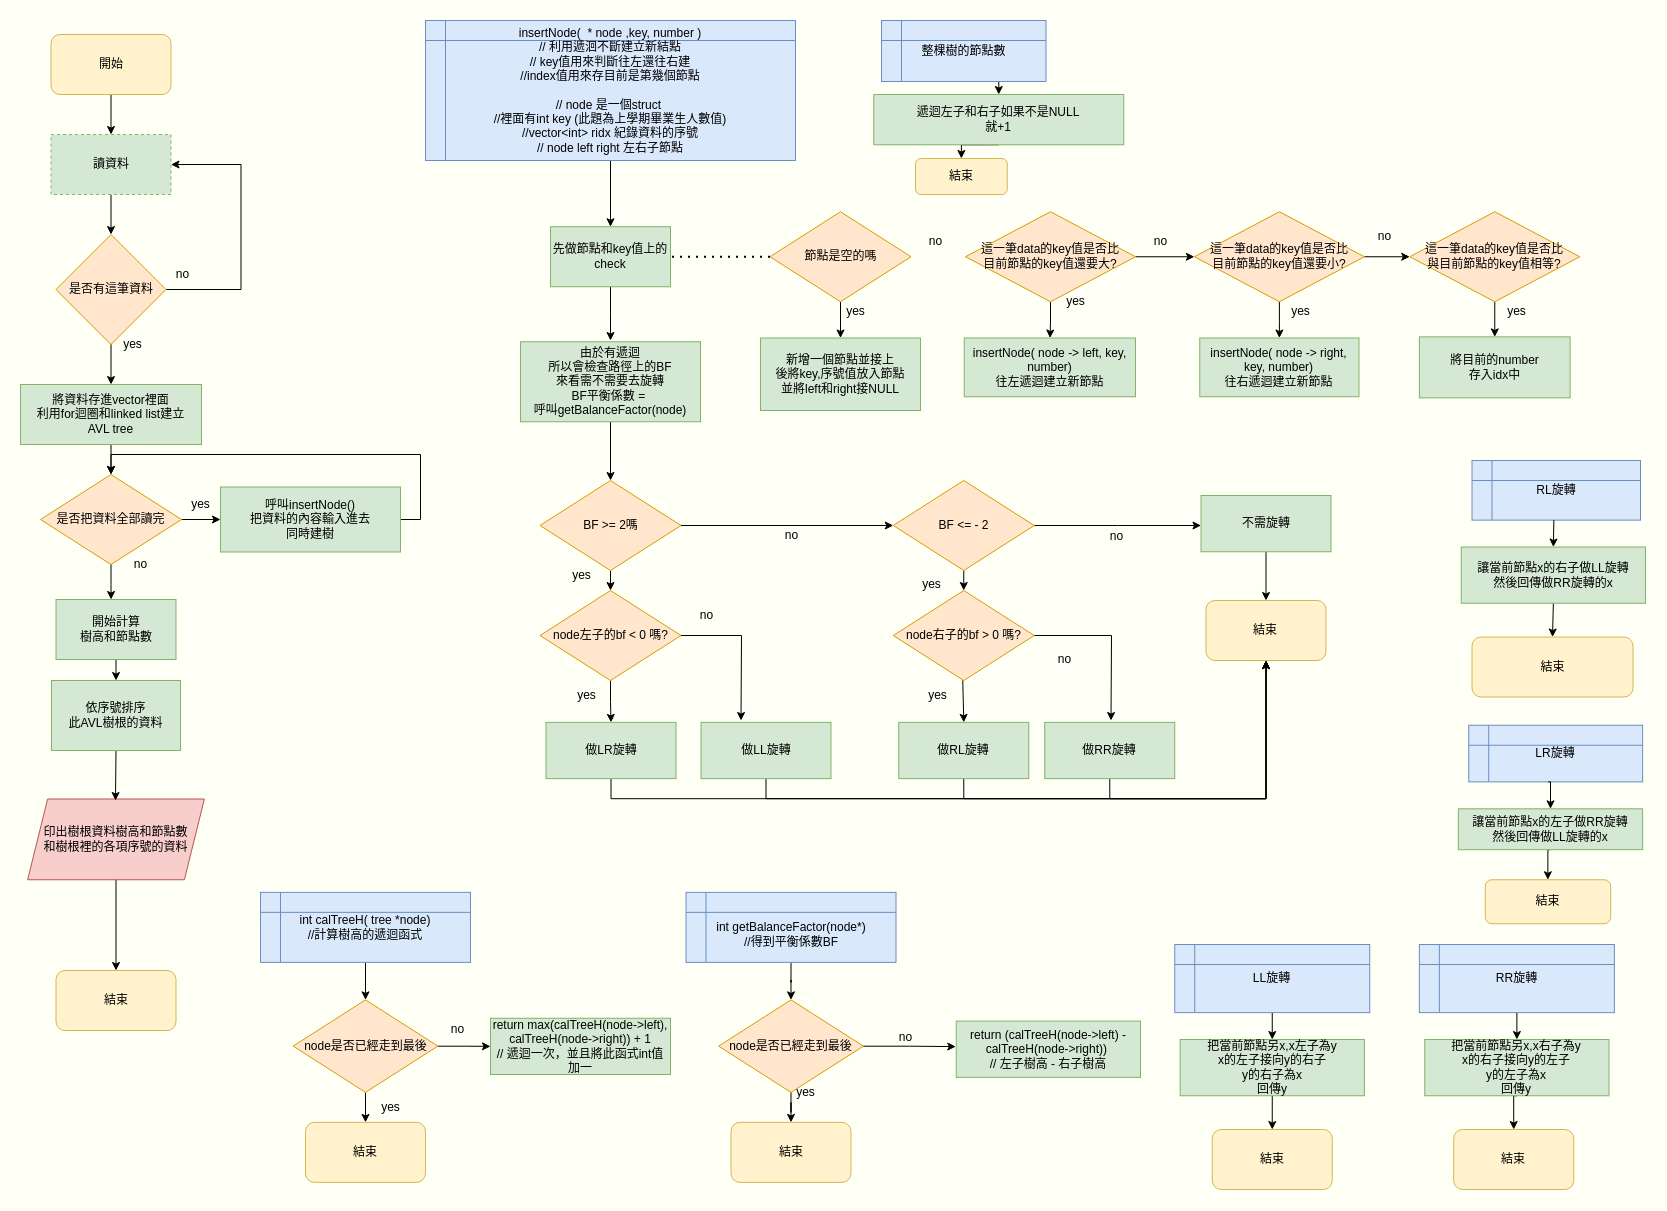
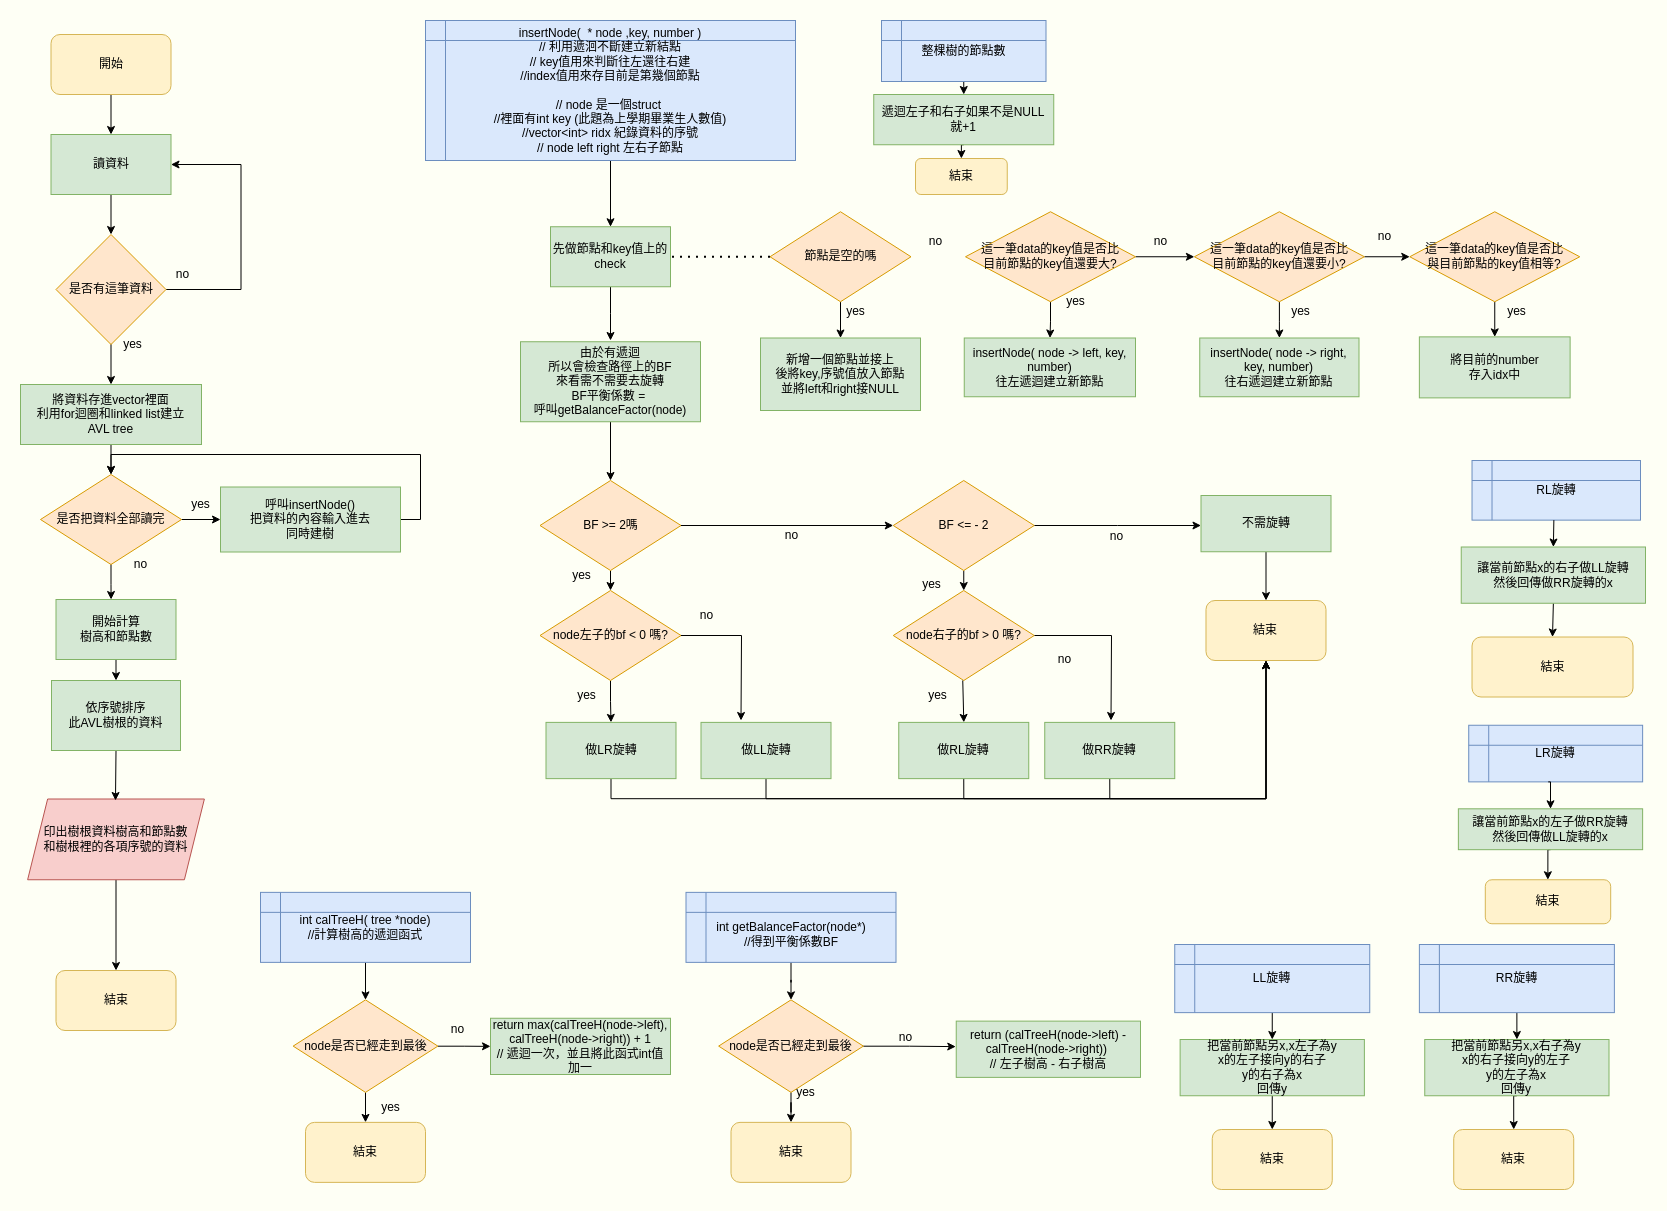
node "遞迴左子和右子如果不是NULL 就+1": size 250x50 -> 180x50
node "讀資料": style dashed -> solid
